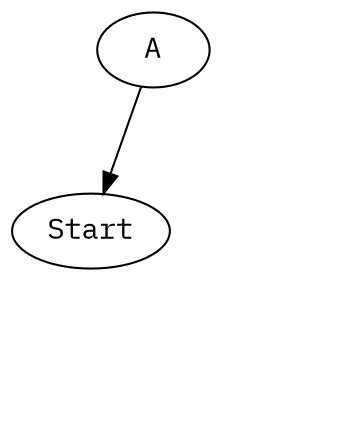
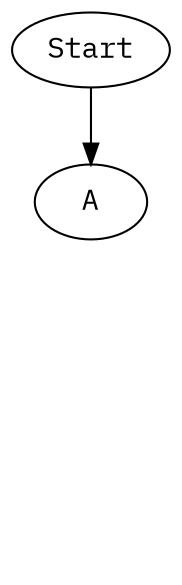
edge "A" -> "Start": reversed
